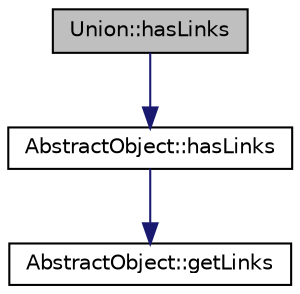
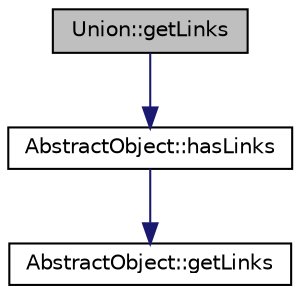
node "Union::hasLinks": label "Union::hasLinks" -> "Union::getLinks"
